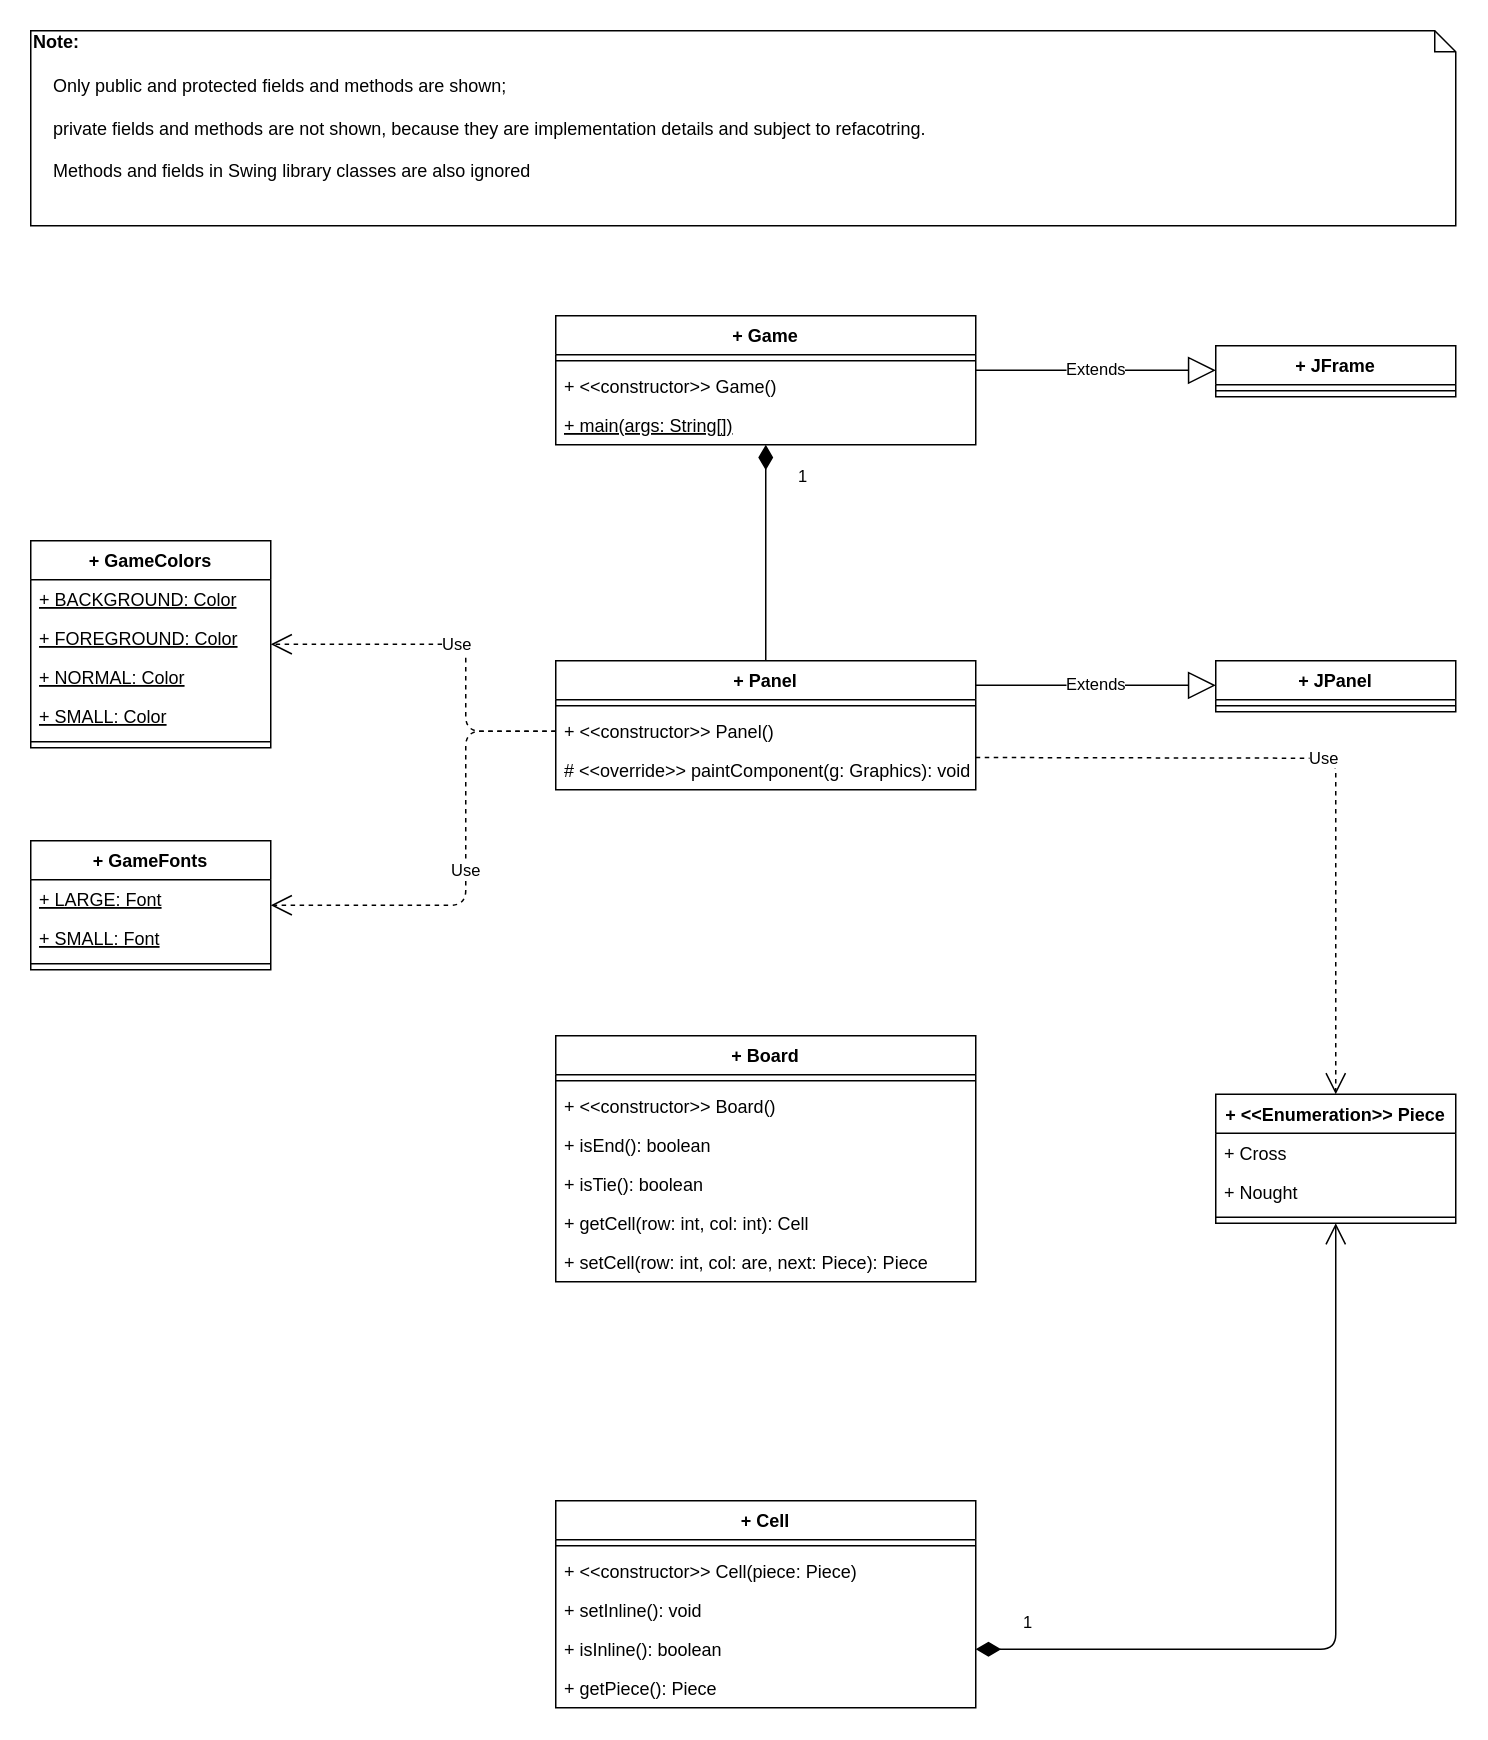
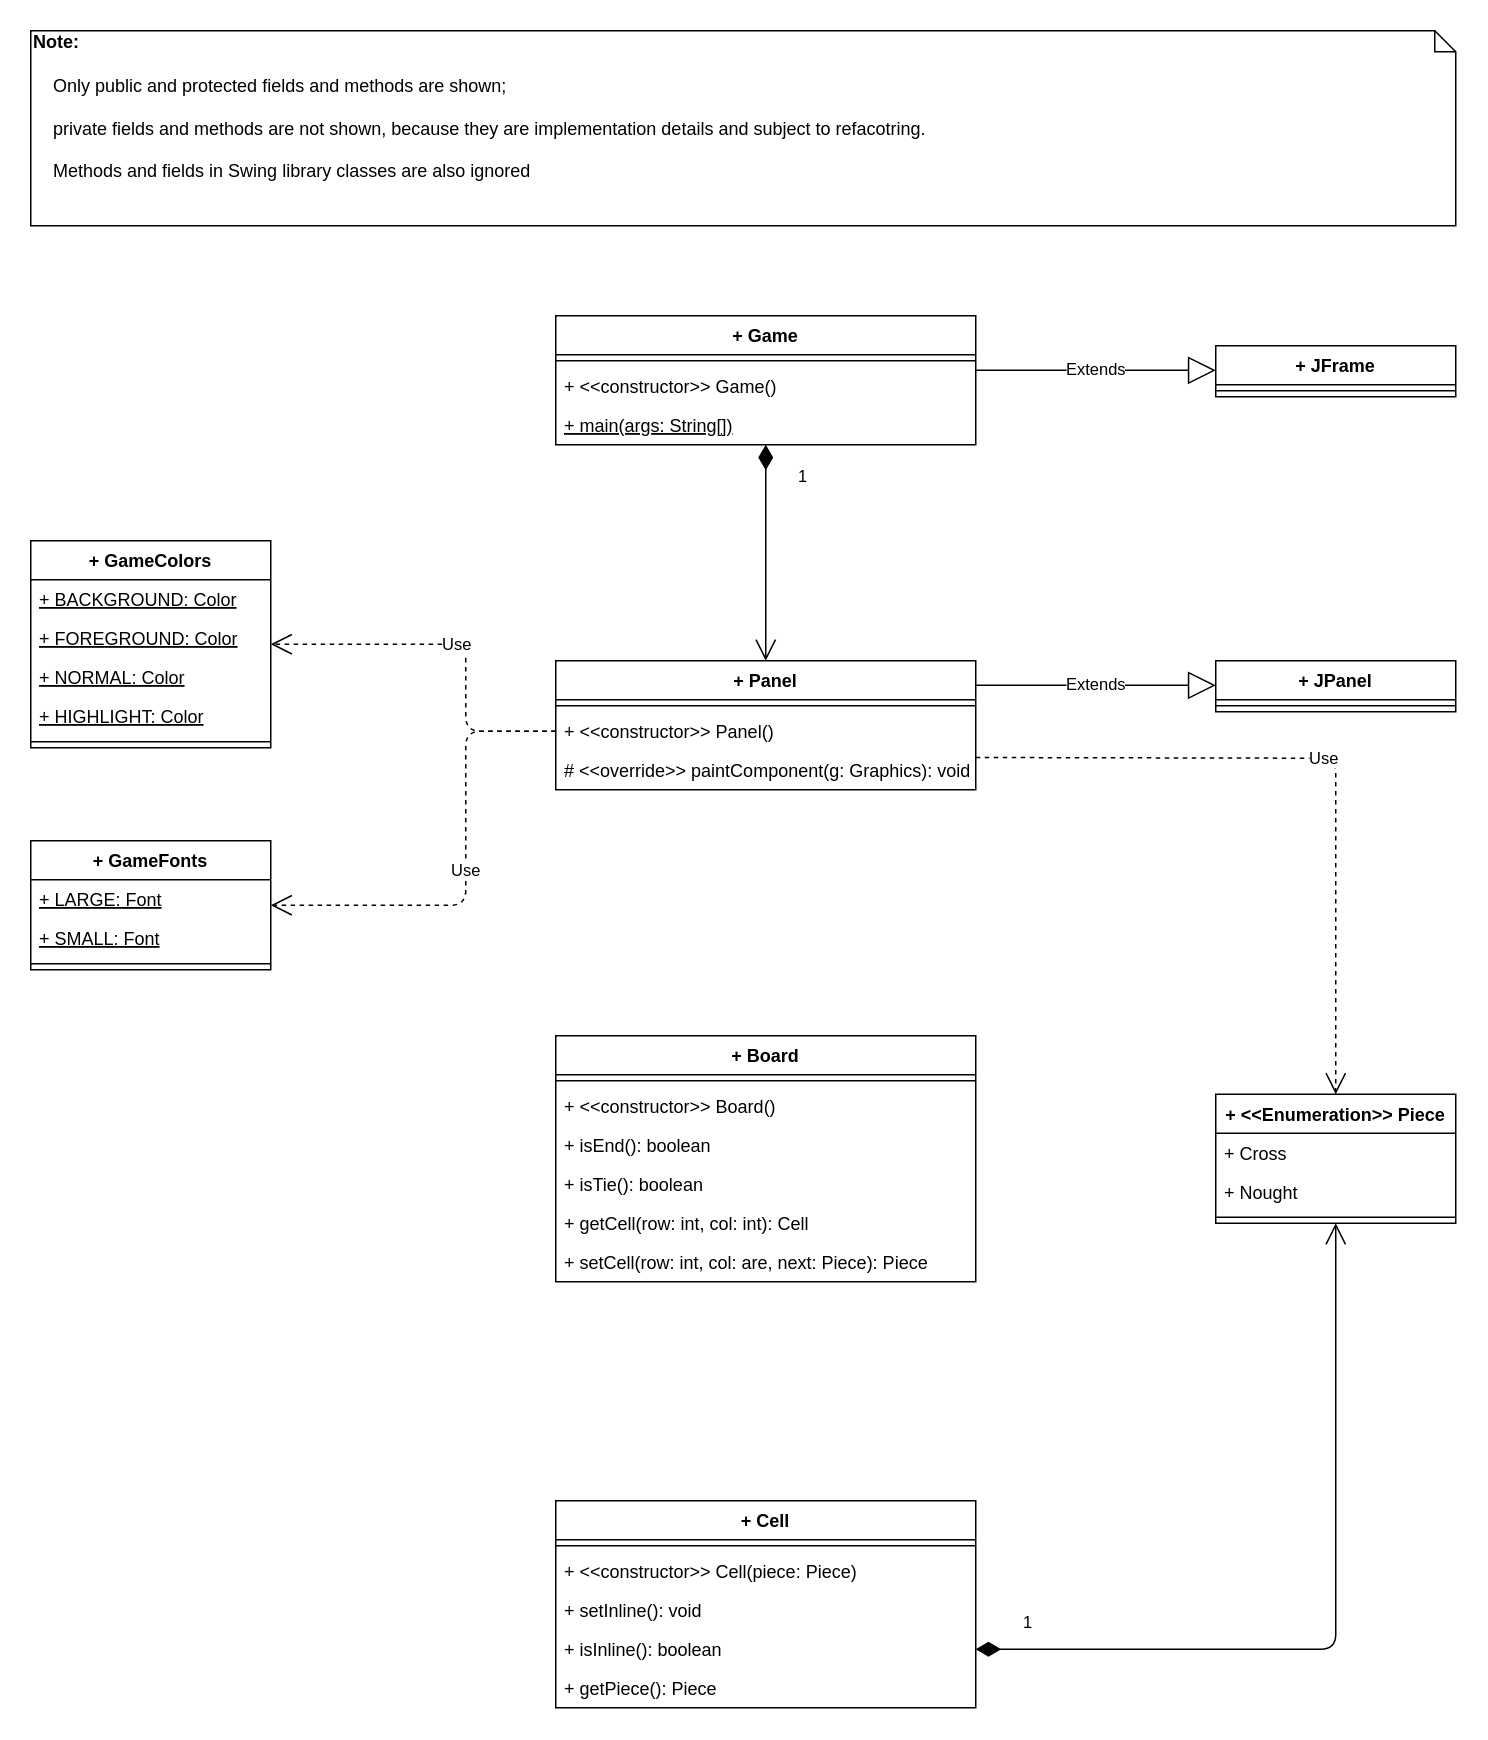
edge "+ Panel" -> "+ Game": arrowhead none -> open
node "+ SMALL: Color": label "+ SMALL: Color" -> "+ HIGHLIGHT: Color"
